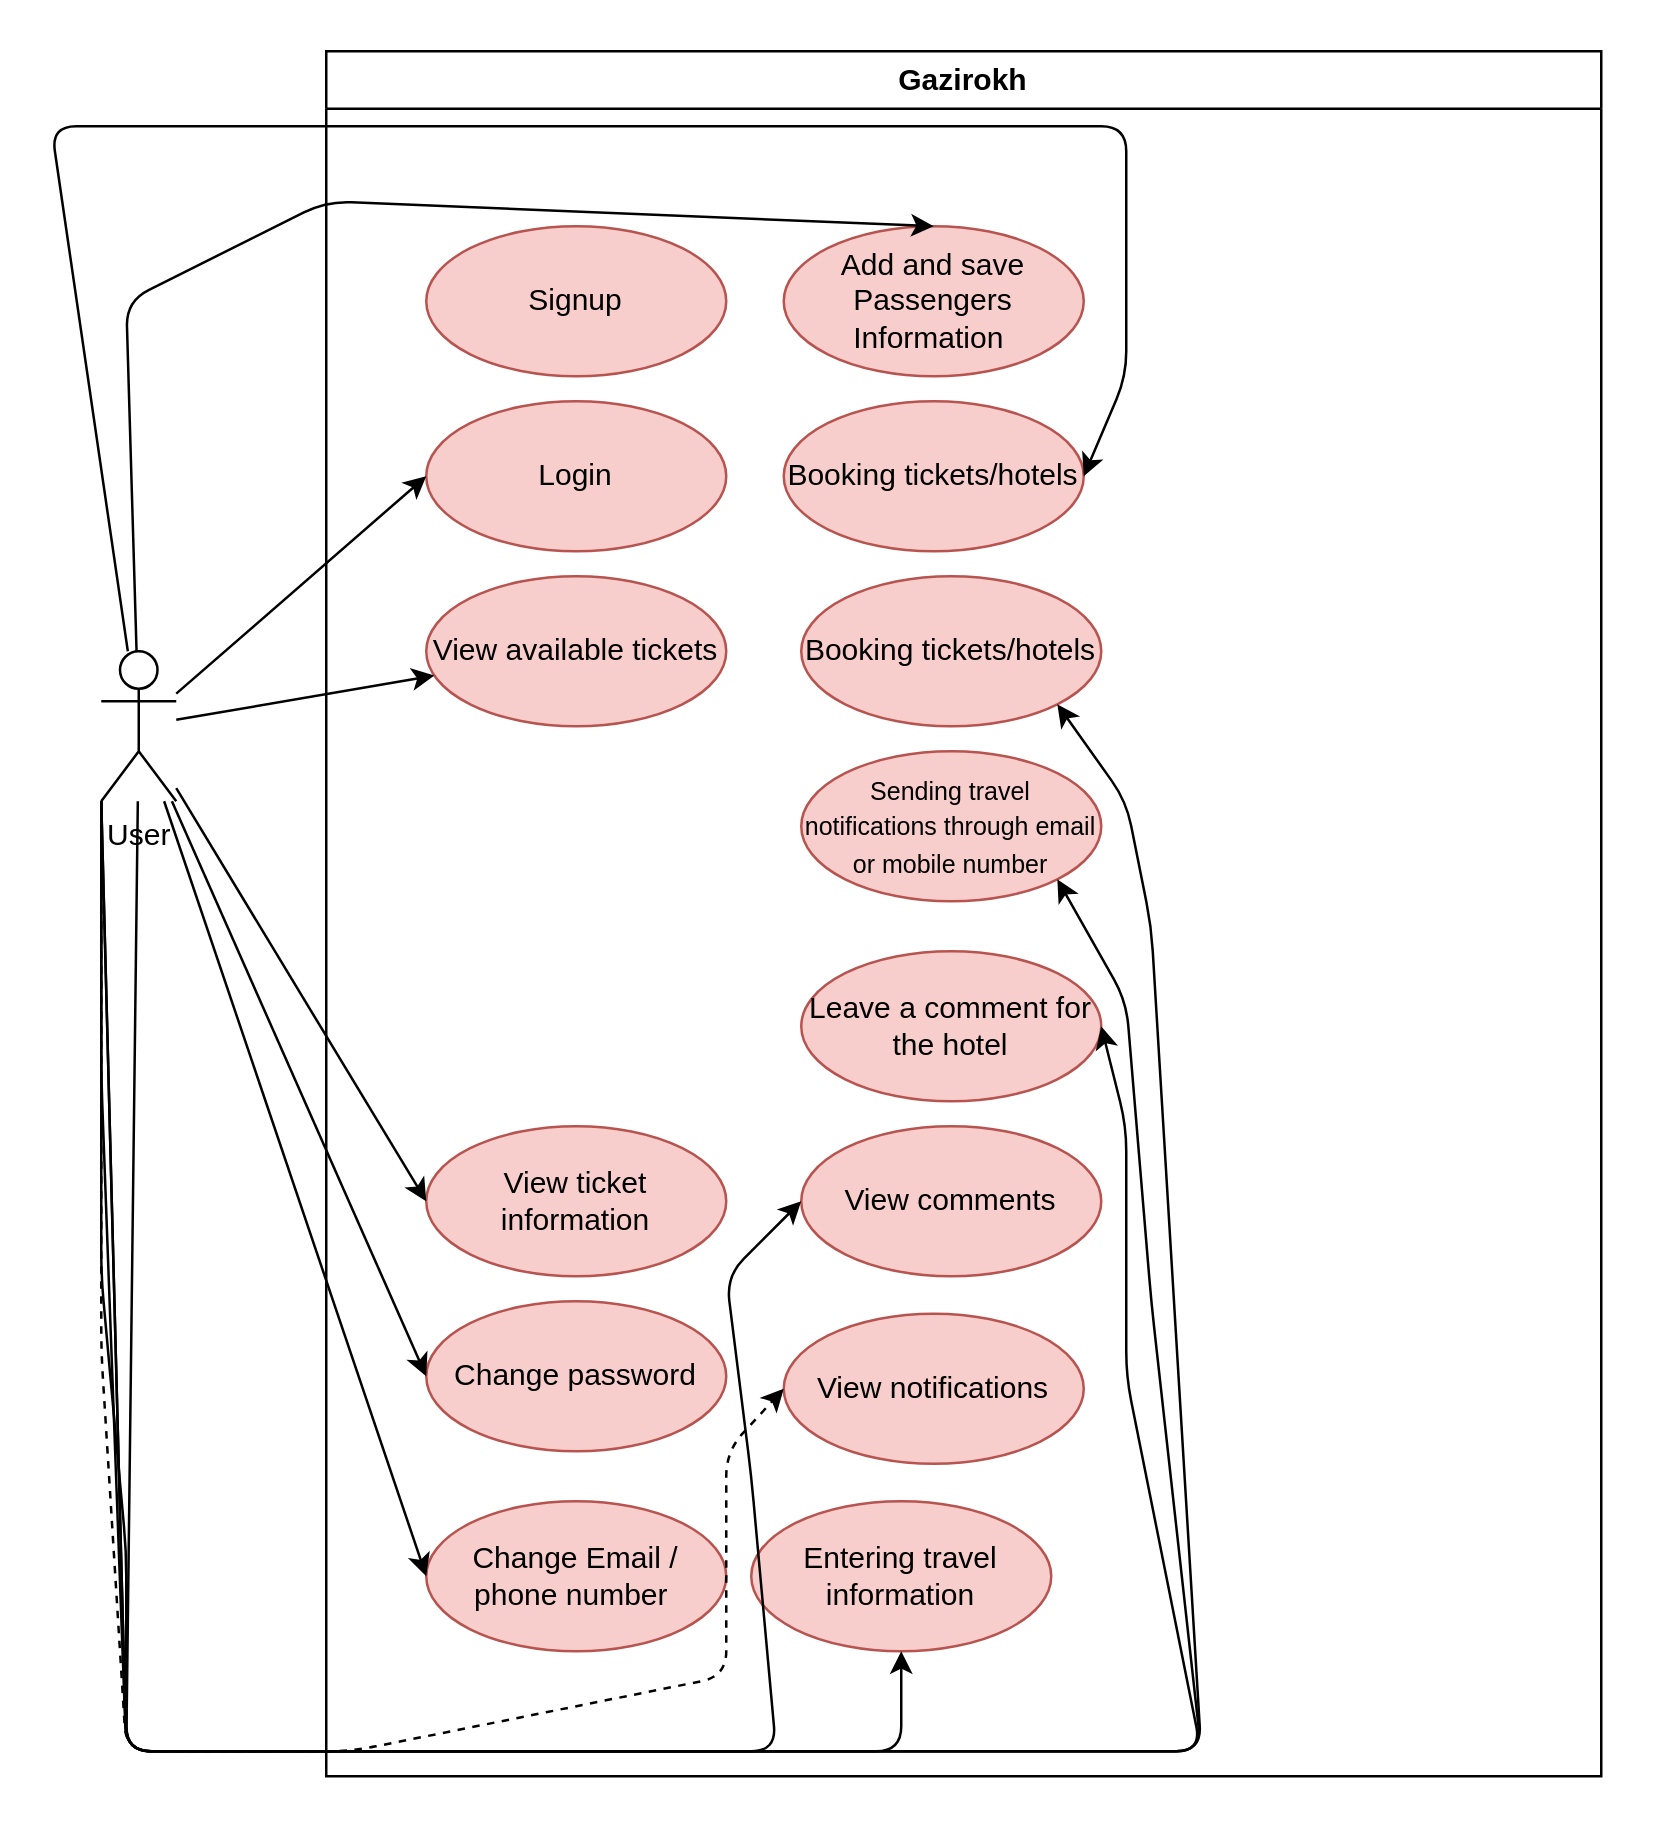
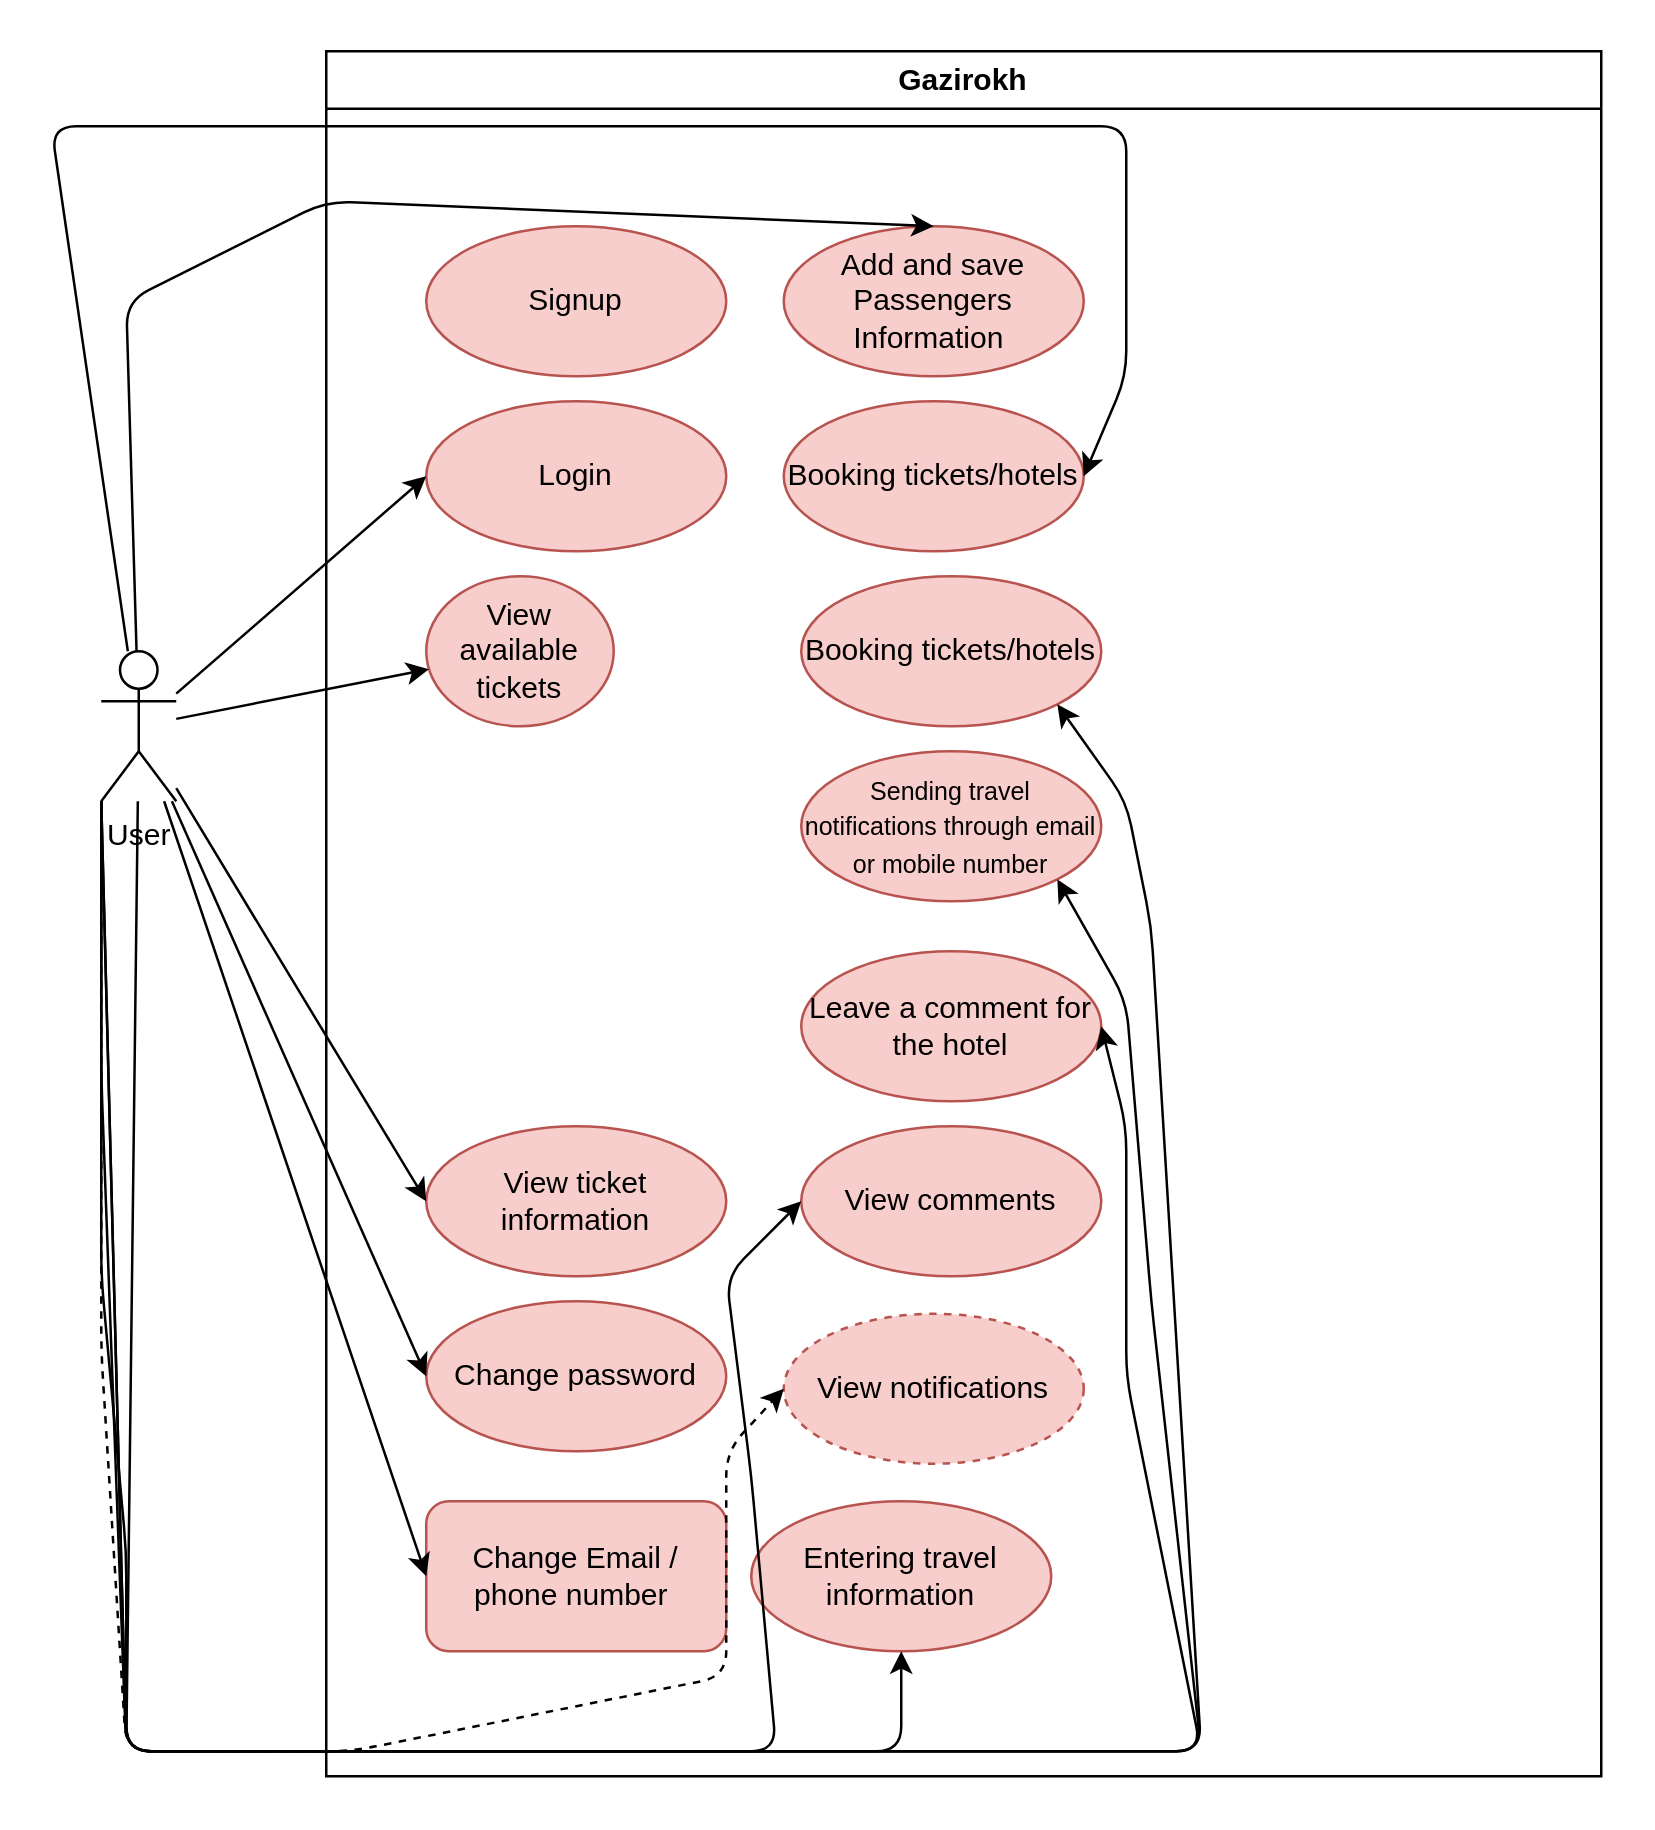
node "View available tickets": size 300x150 -> 188x150
node "View notifications": style solid -> dashed
node "Change Email / phone number": shape ellipse -> rounded rectangle
